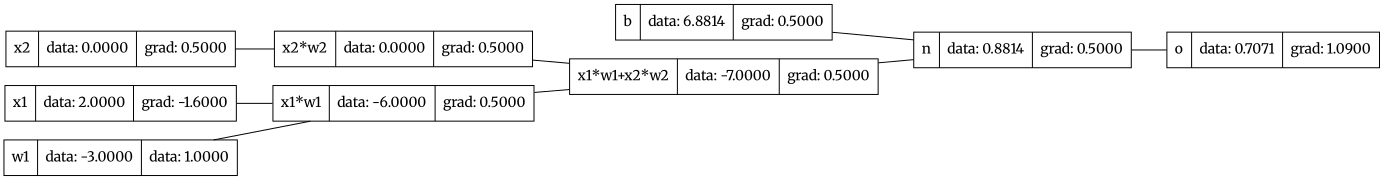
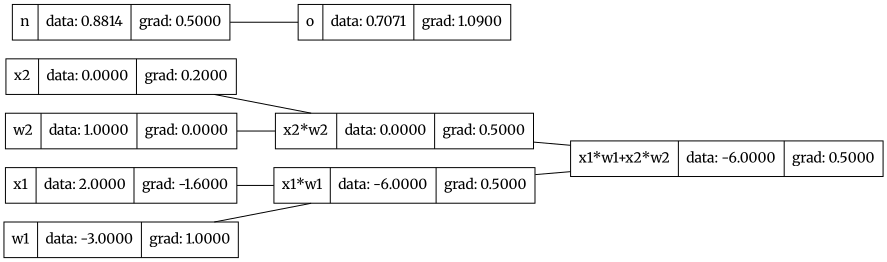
node "b": removed
node "x2": text "grad: 0.5000" -> "grad: 0.2000"
edge "n" -- "x1*w1+x2*w2": removed
node "x1*w1+x2*w2": text "data: -7.0000" -> "data: -6.0000"
node "w2": added
node "w1": text "data: 1.0000" -> "grad: 1.0000"
